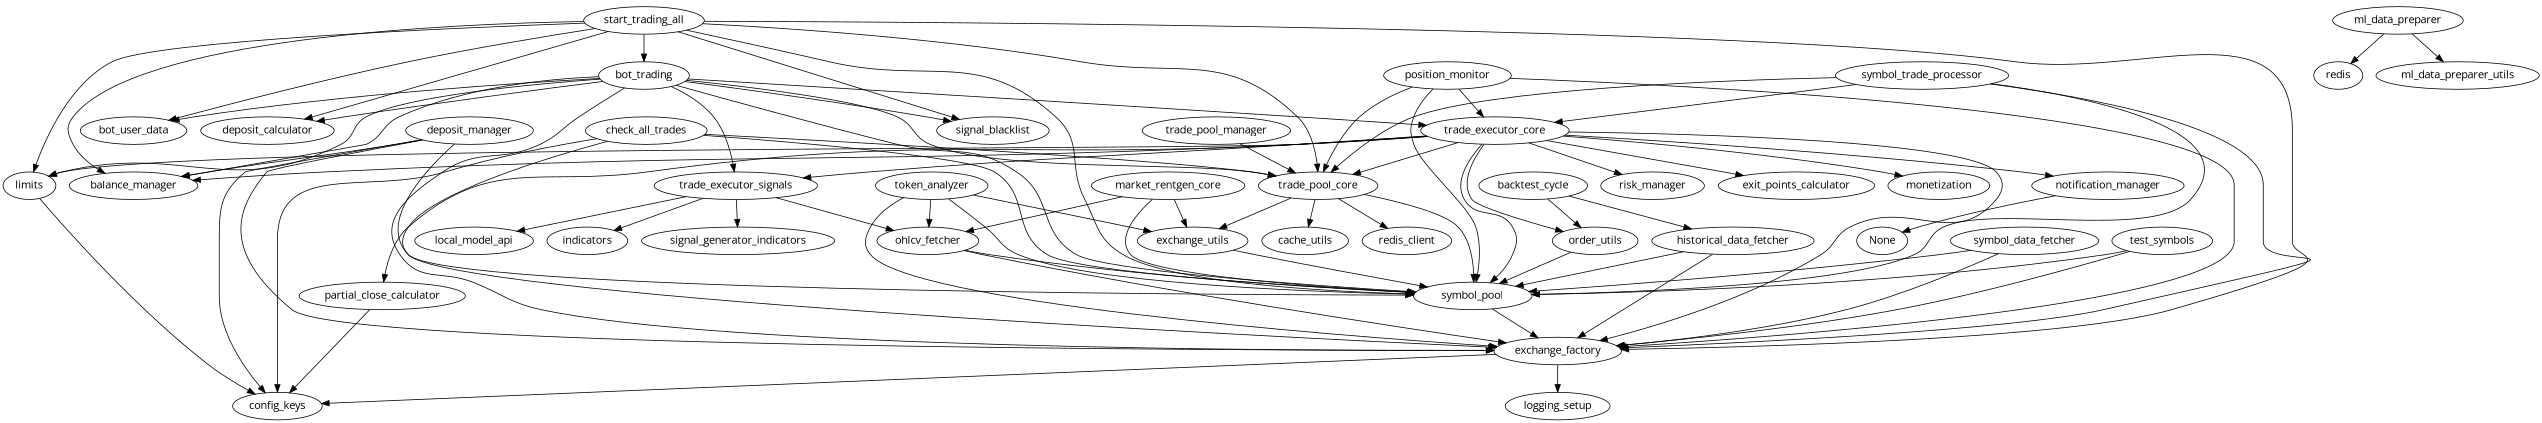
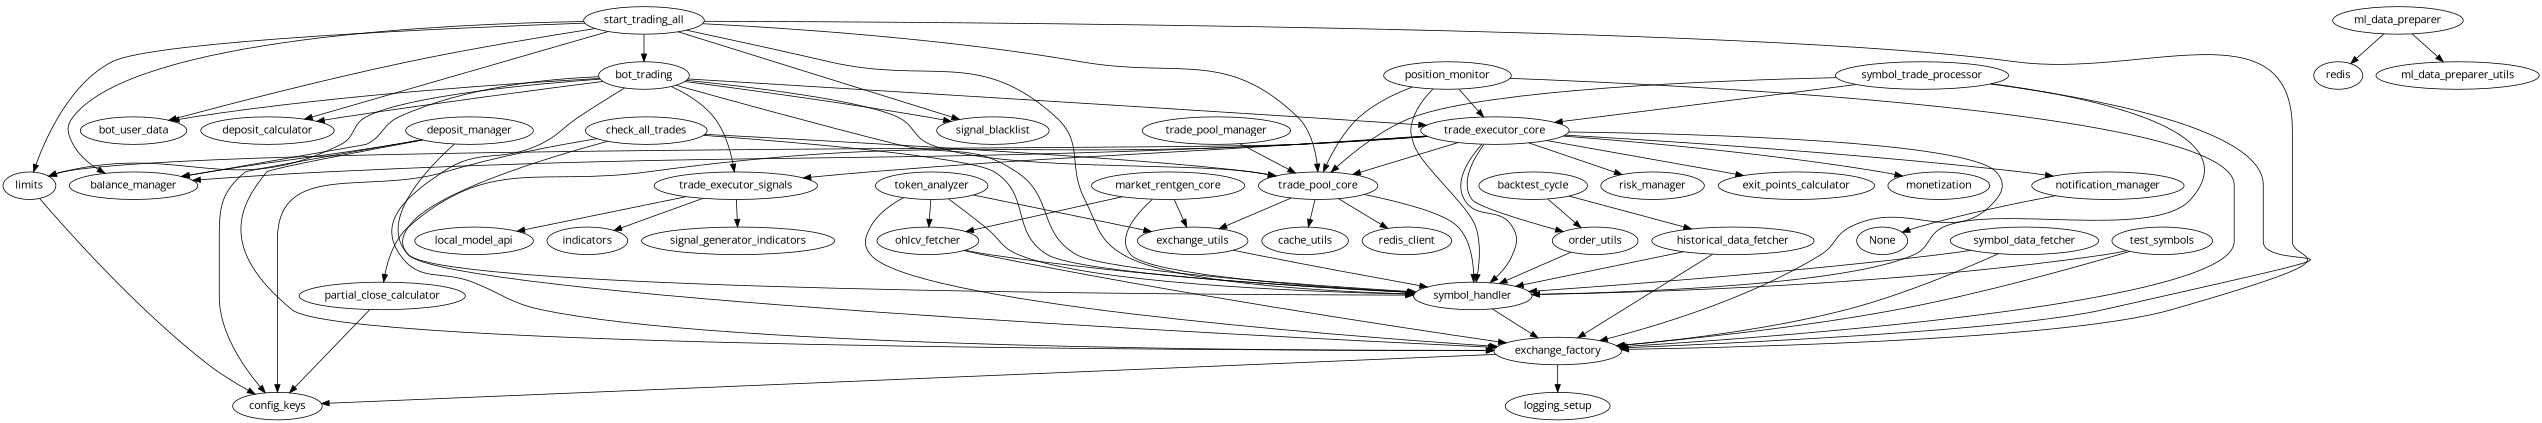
edge "trade_executor_signals" -> "ohlcv_fetcher": removed
node "symbol_pool": label "symbol_pool" -> "symbol_handler"
